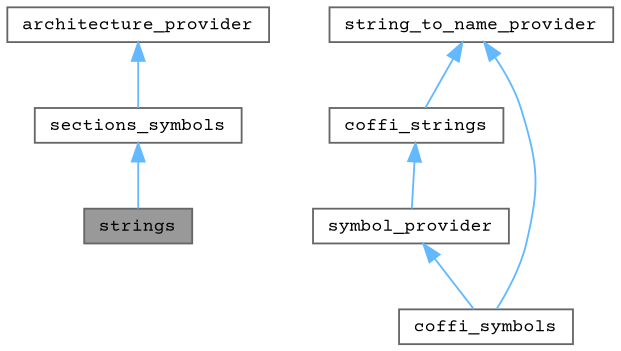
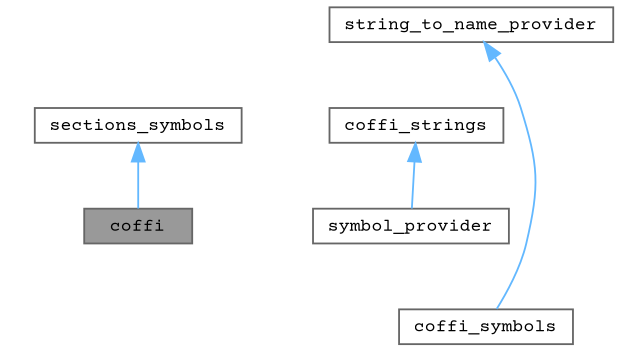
node "architecture_provider": removed
edge "coffi_strings" -> "string_to_name_provider": removed
node "strings": label "strings" -> "coffi"
edge "coffi_symbols" -> "symbol_provider": removed
